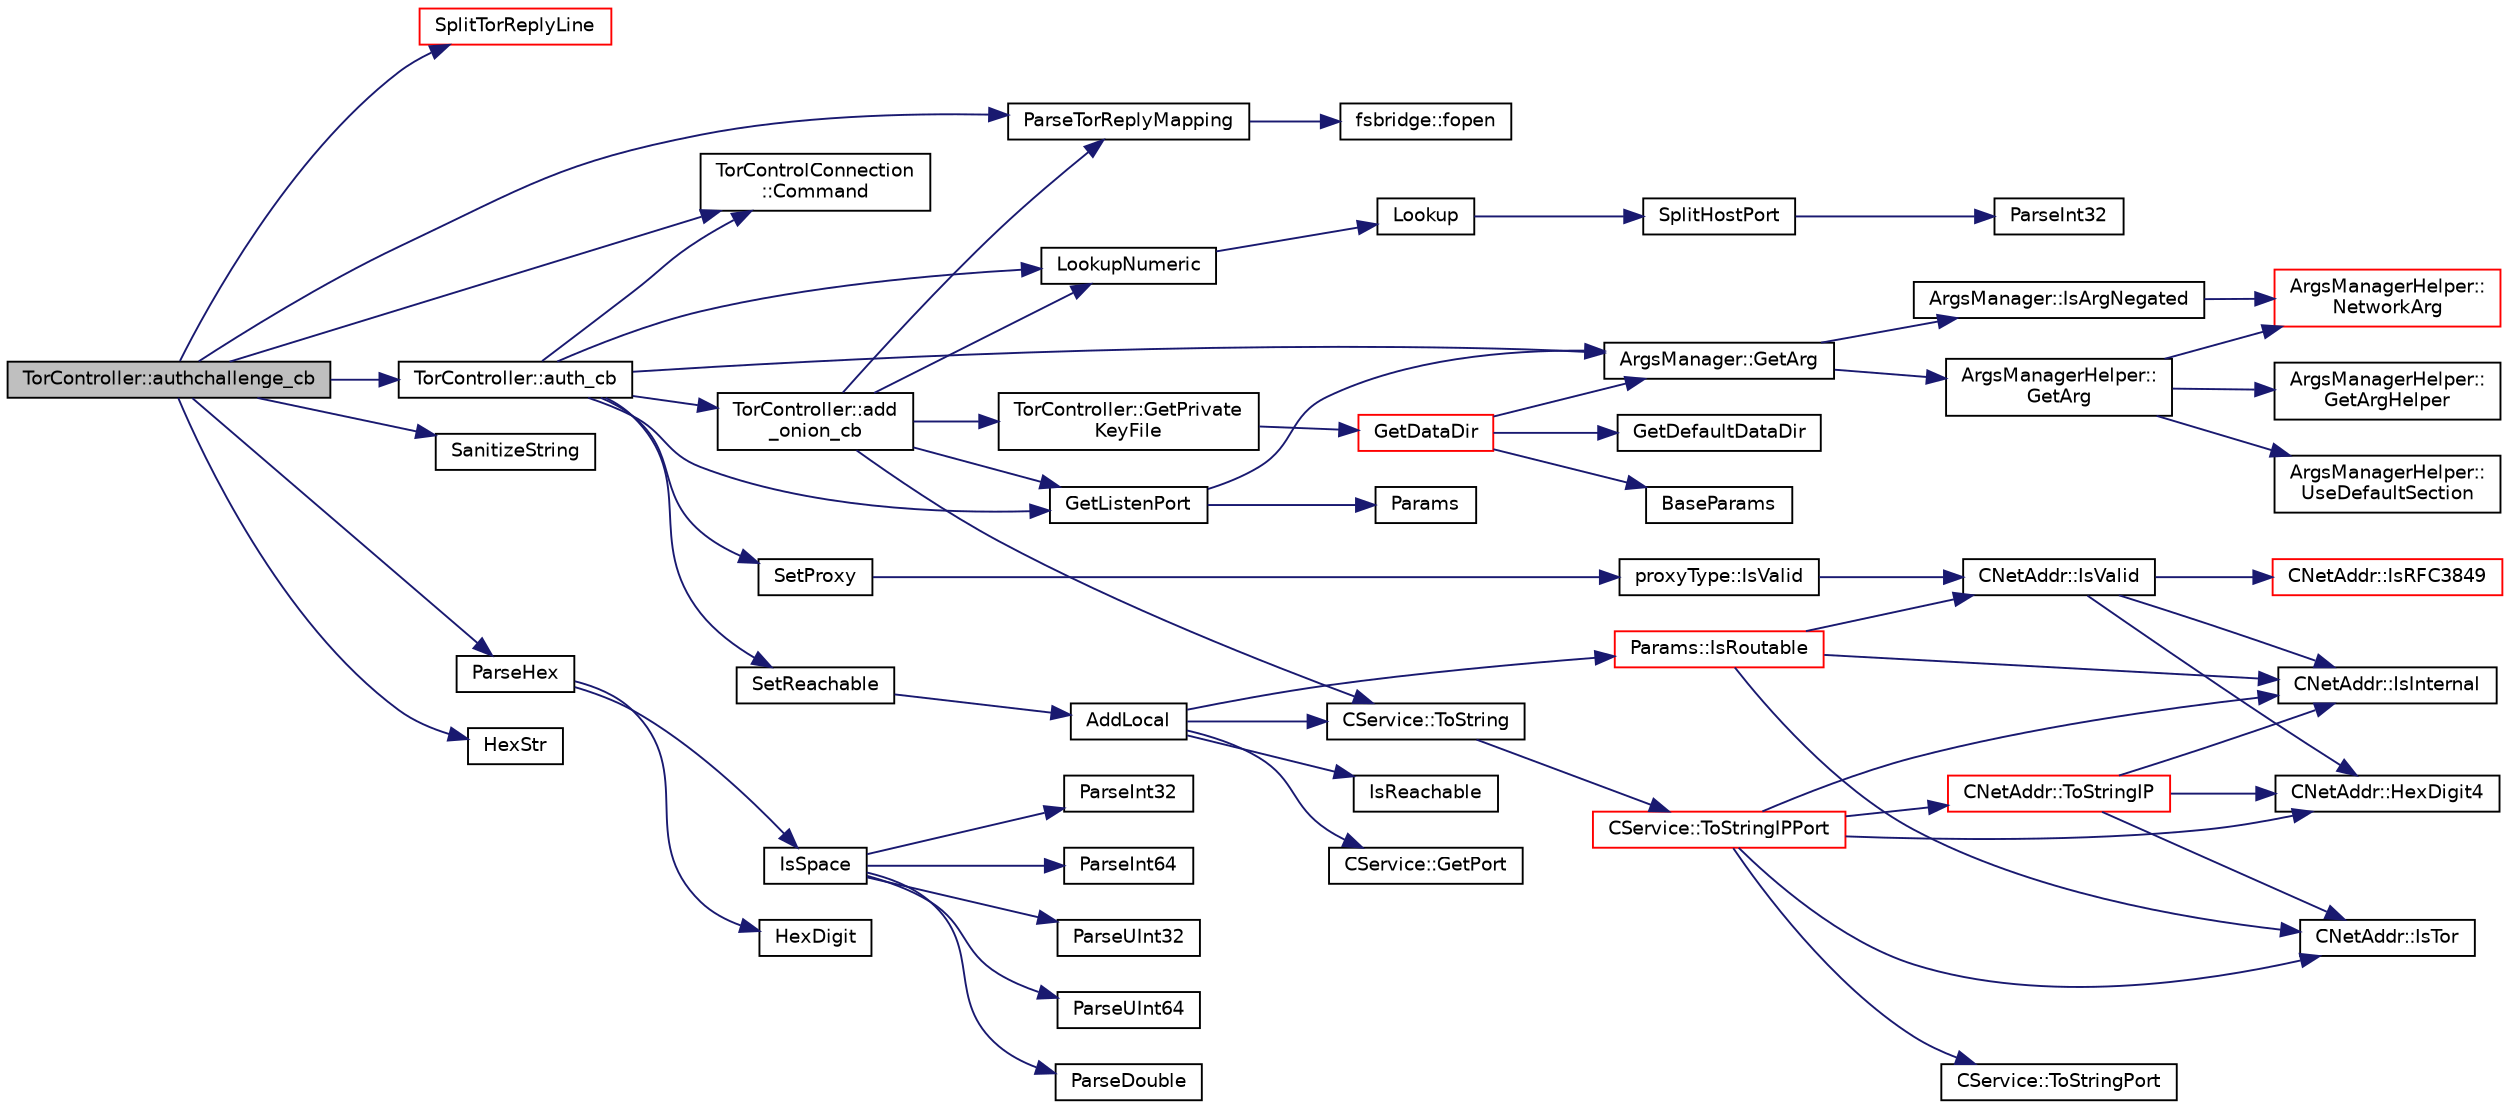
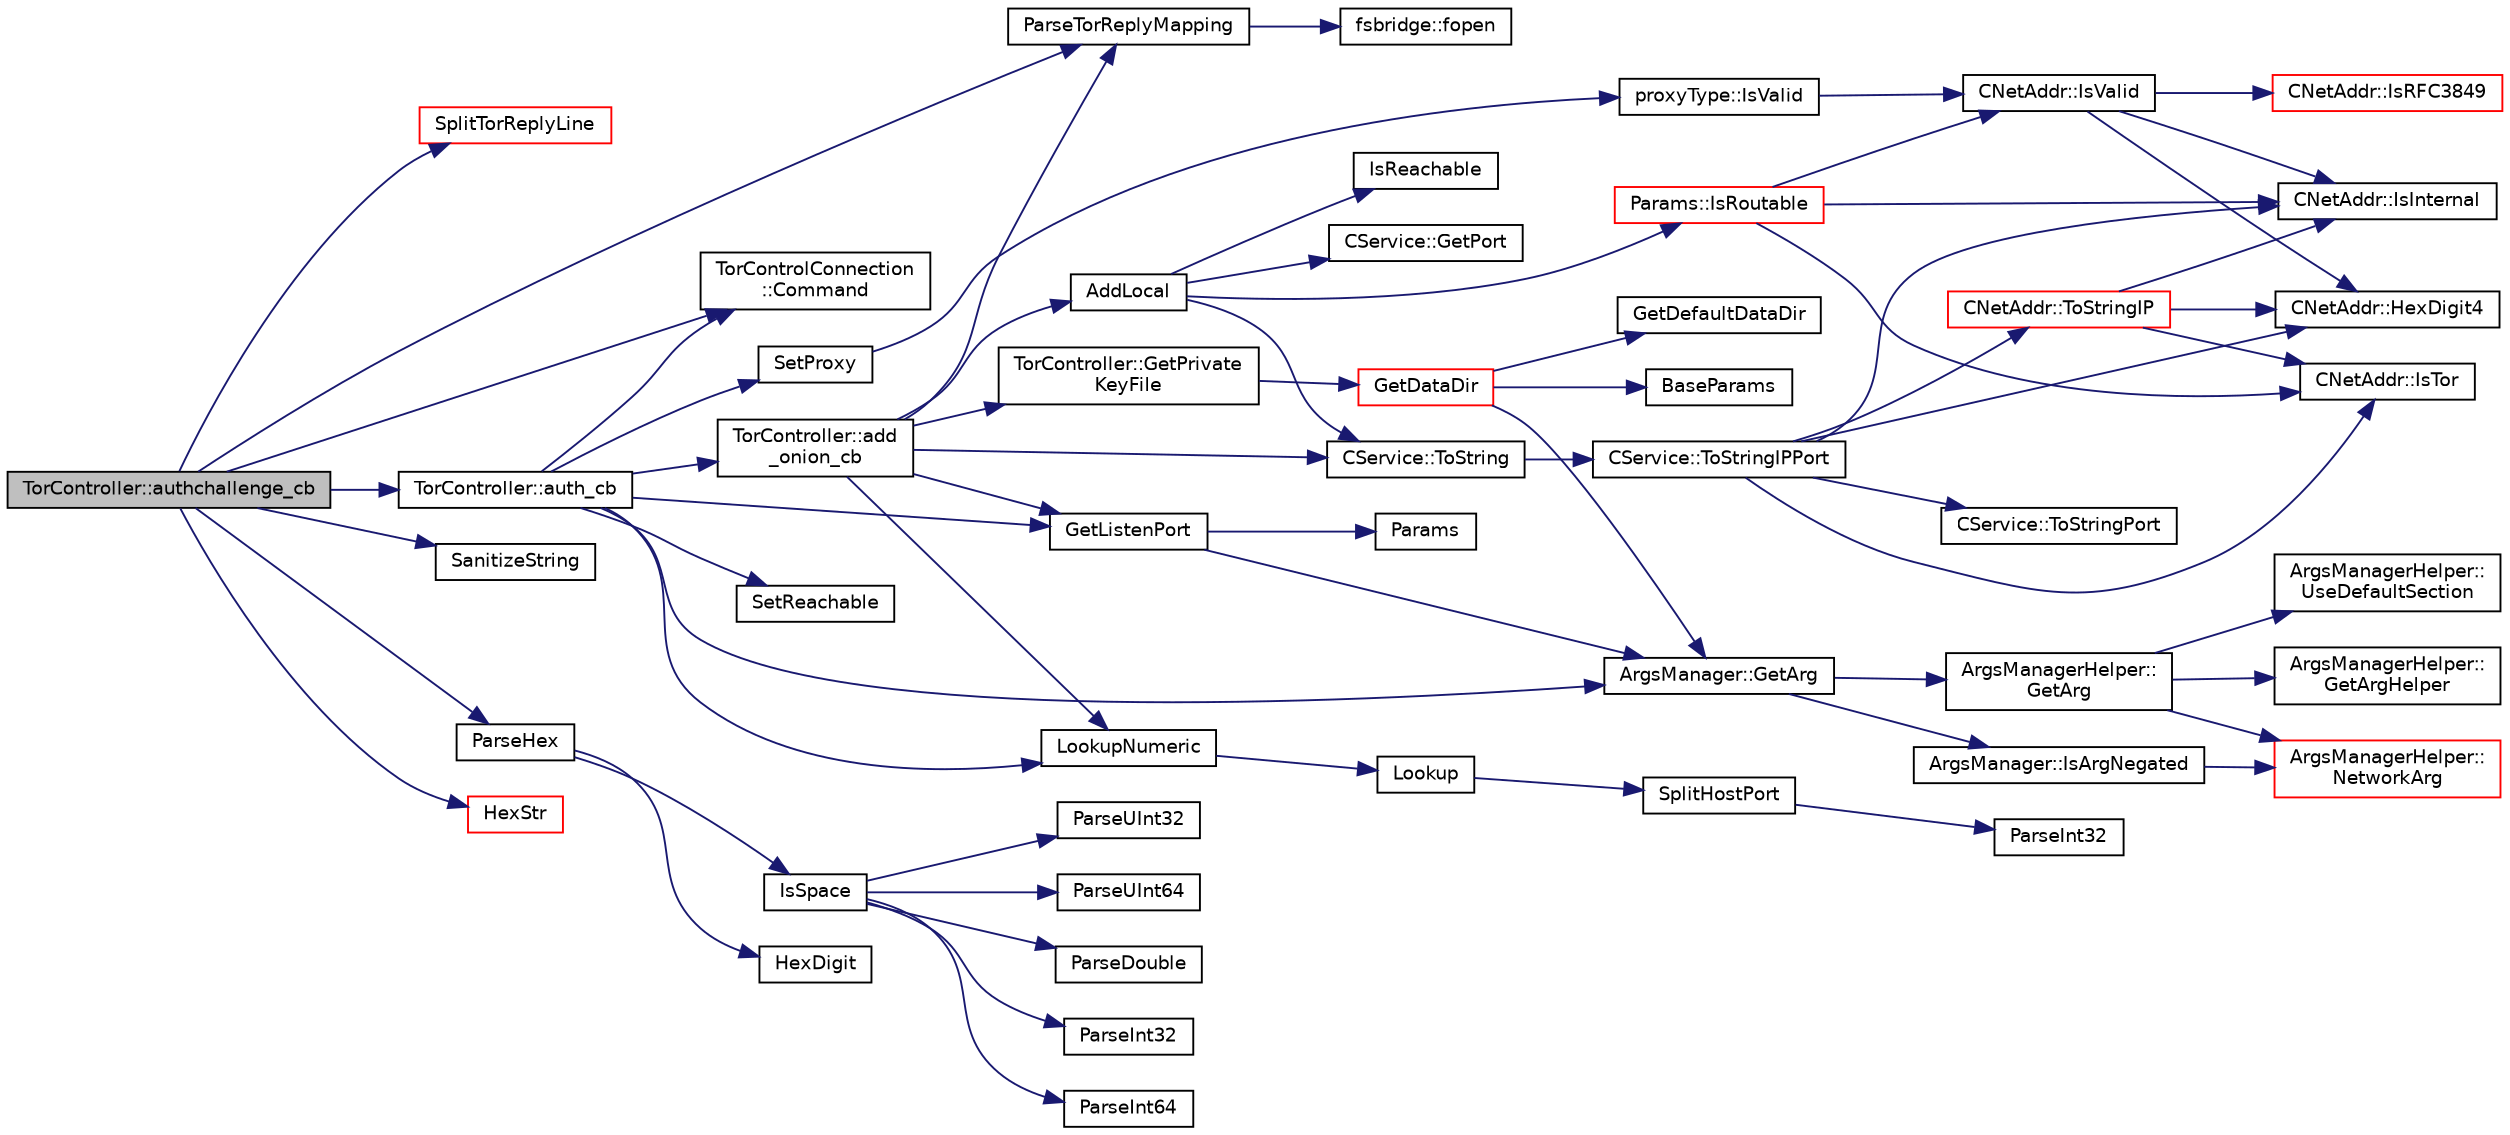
edge "SetReachable" -> "AddLocal": now "TorController::add _onion_cb" -> "AddLocal"
node "HexStr": color black -> red
node "CService::ToStringIPPort": color red -> black
